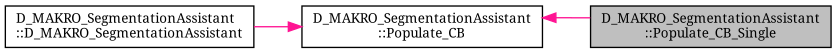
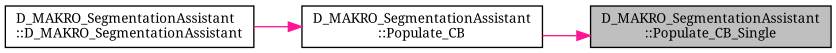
edge "D_MAKRO_SegmentationAssistant ::Populate_CB_Single" -> "D_MAKRO_SegmentationAssistant ::Populate_CB": reversed
